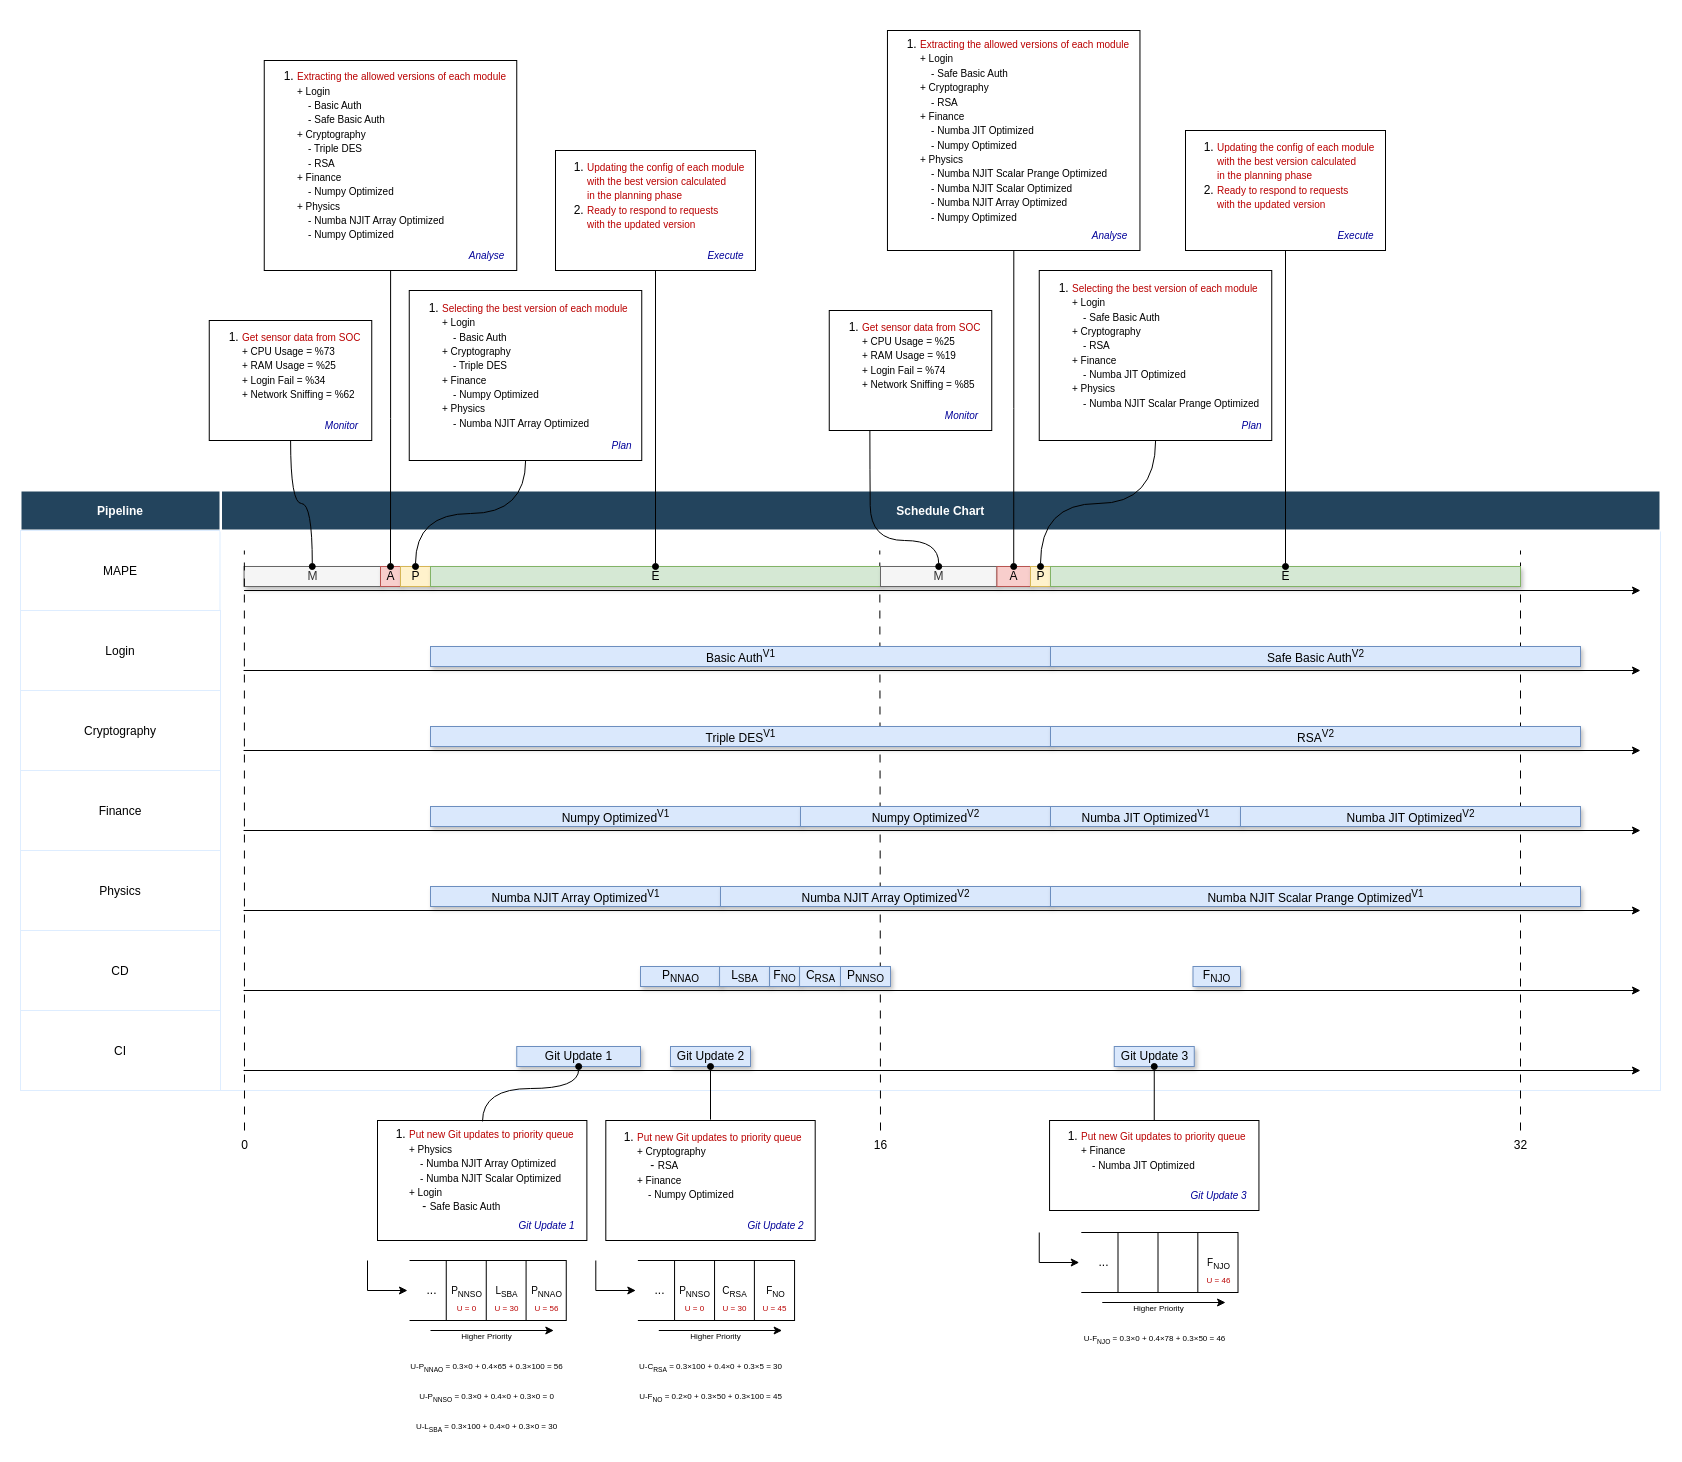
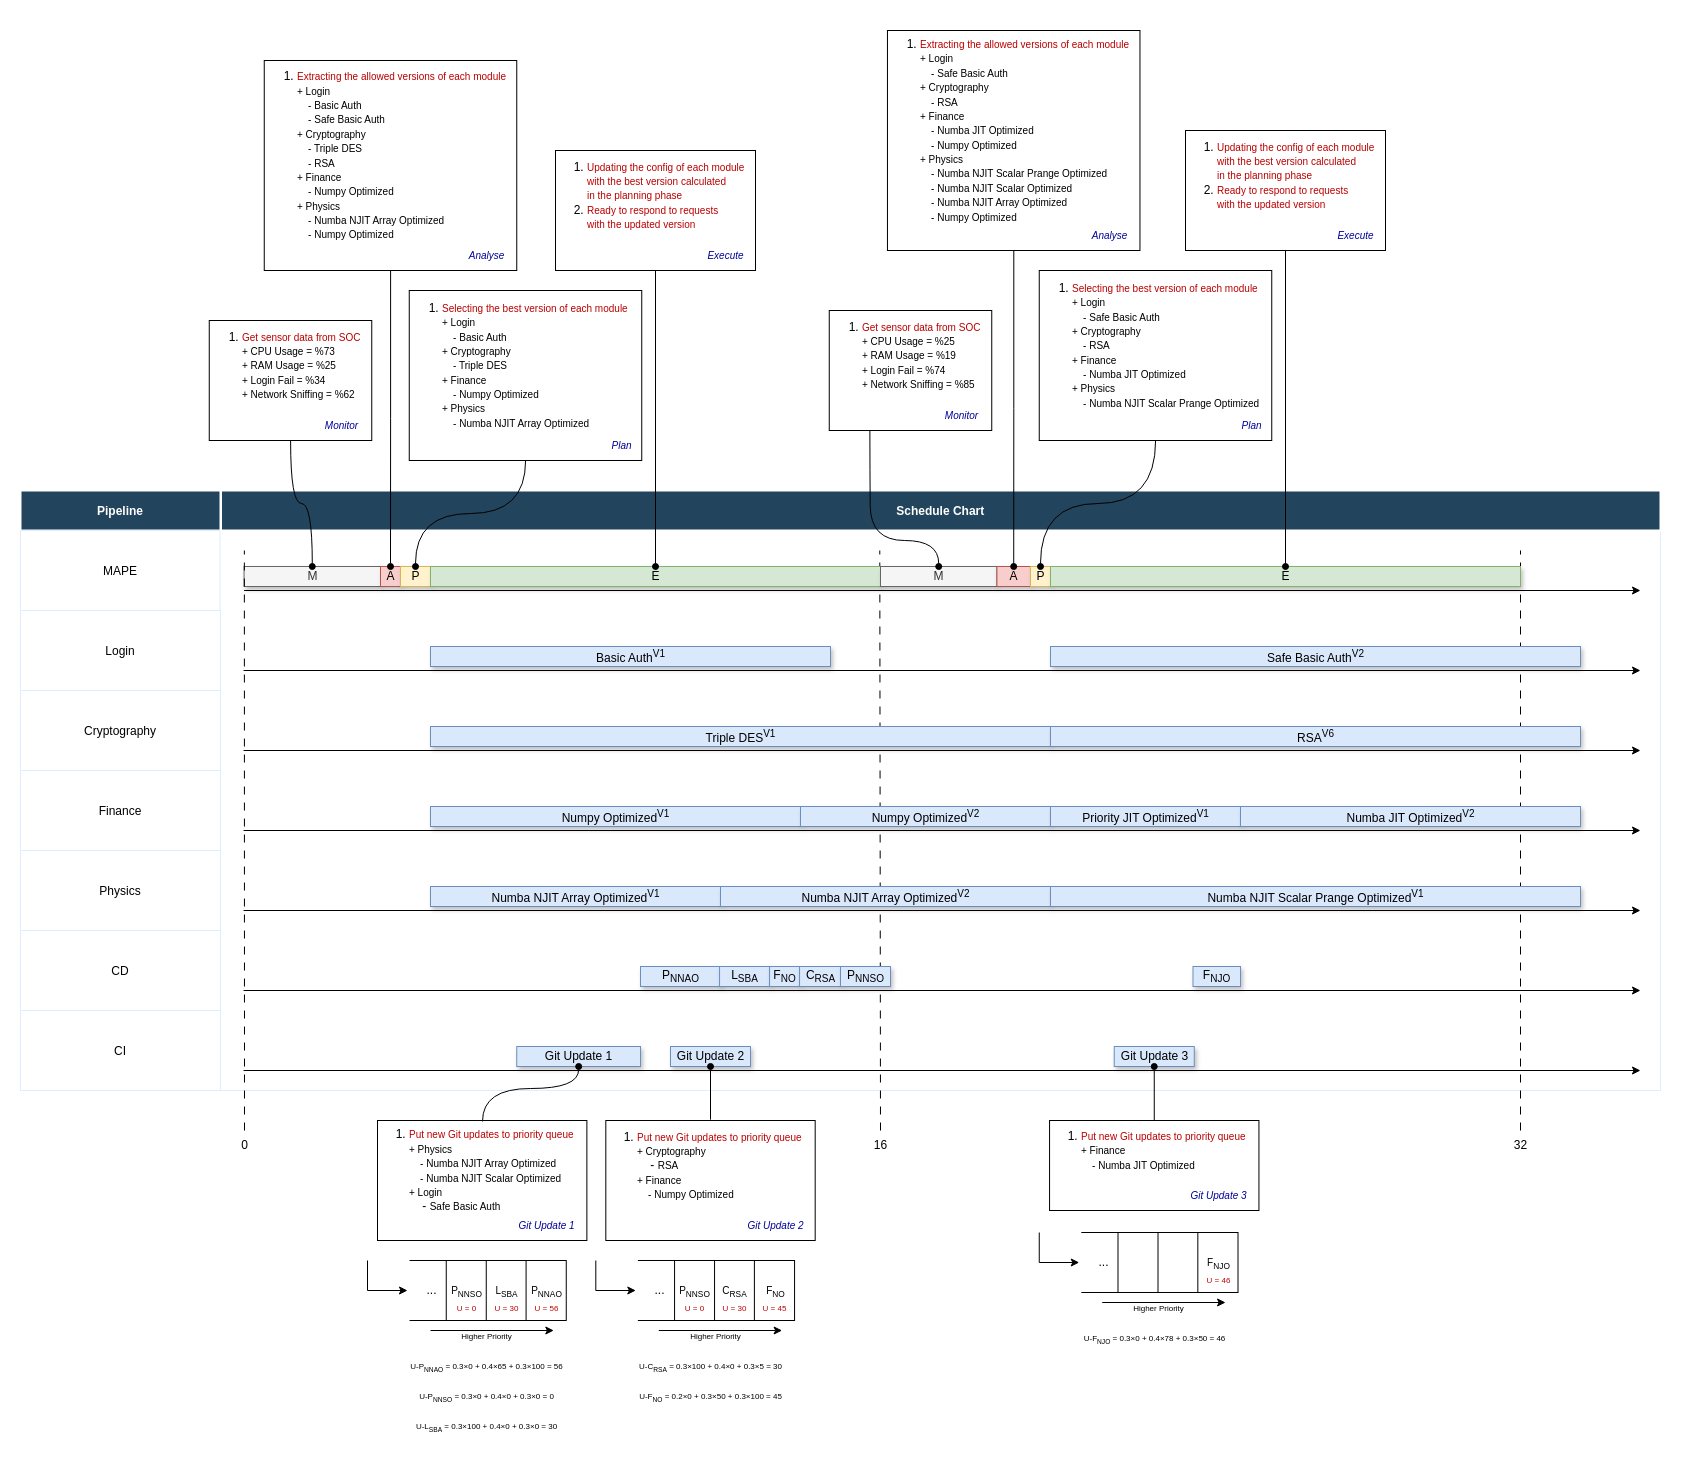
node "Basic AuthV1": size 620x20 -> 400x20
node "RSAV2": label "RSAV2" -> "RSAV6"
node "Numba JIT OptimizedV1": label "Numba JIT OptimizedV1" -> "Priority JIT OptimizedV1"
